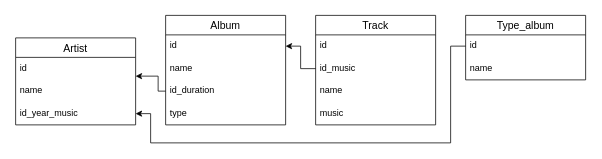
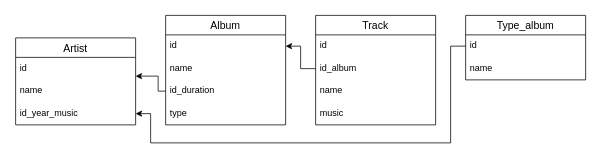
node "id_music": label "id_music" -> "id_album"
